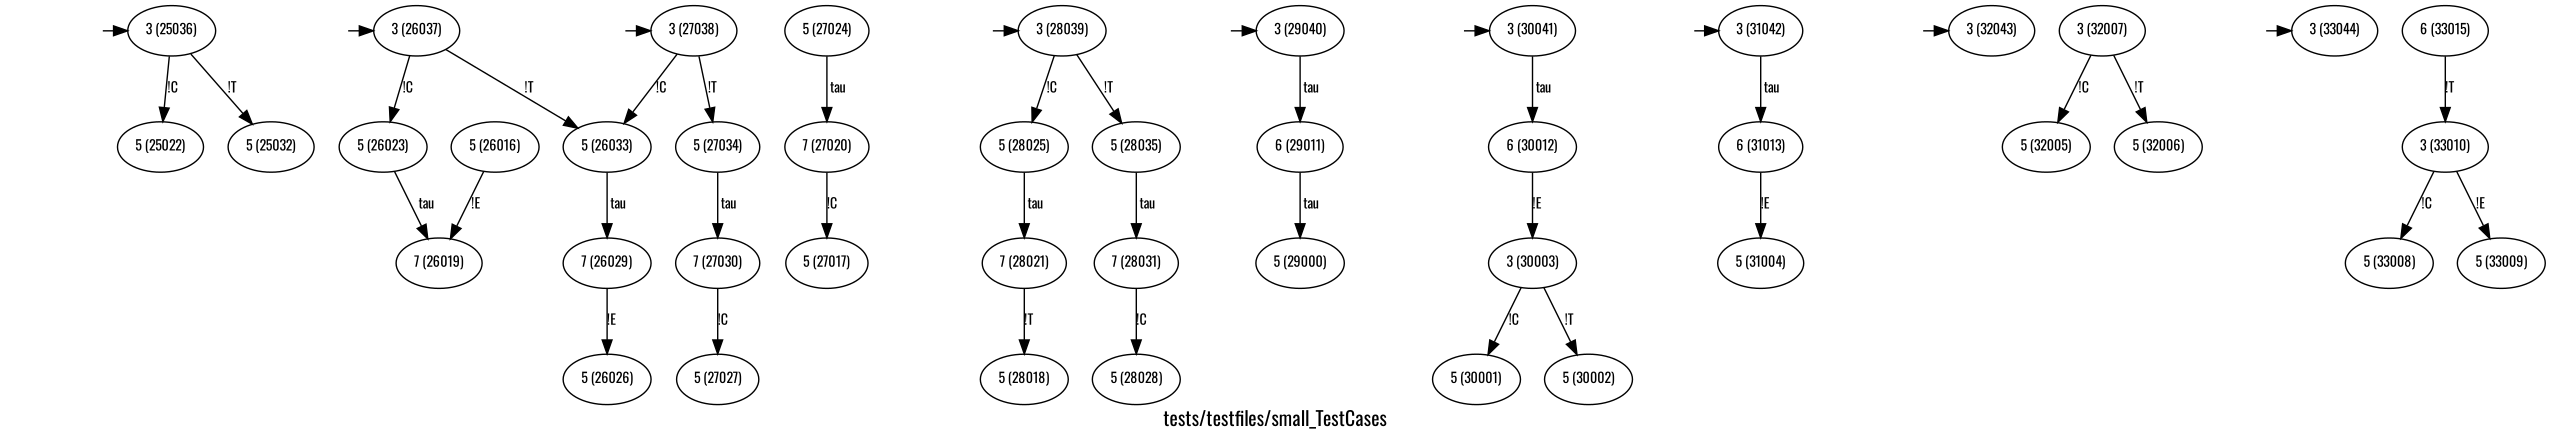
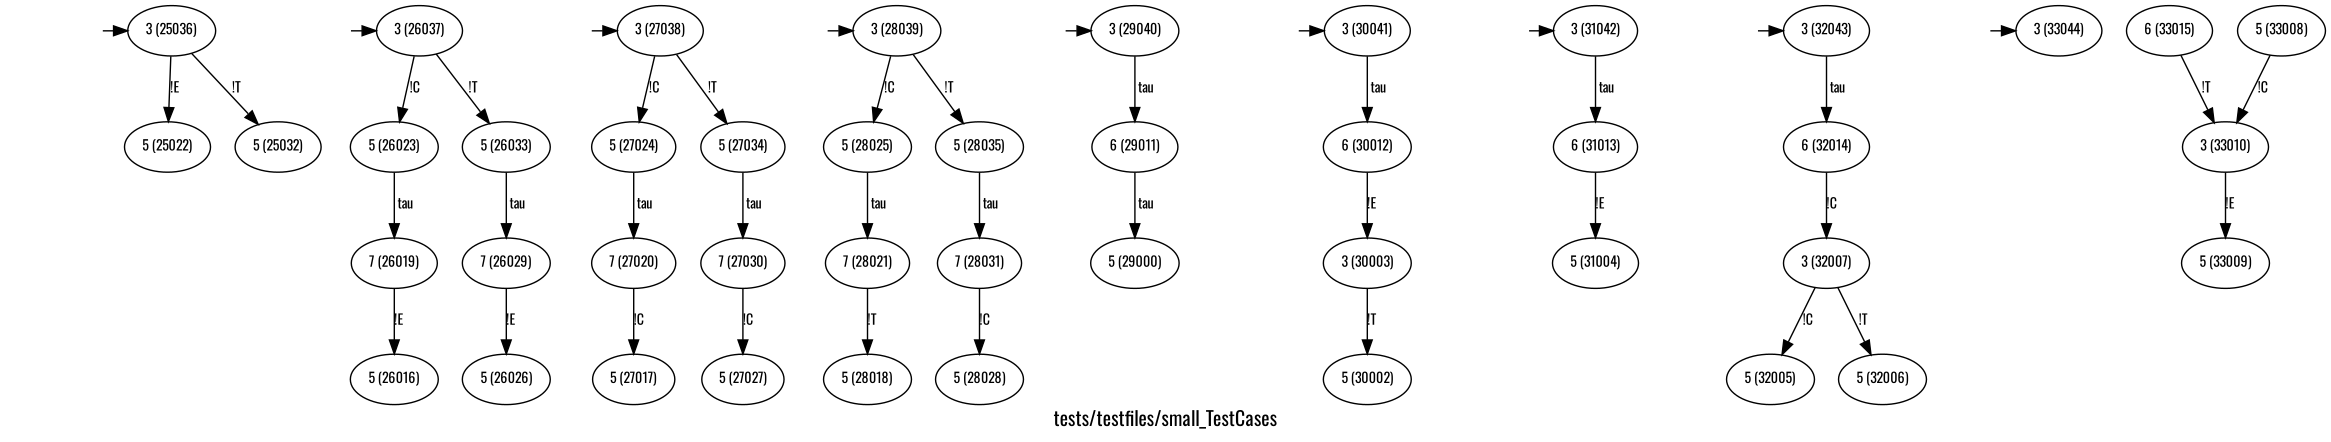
edge "3 (27038)" -> "5 (26033)": now "3 (27038)" -> "5 (27024)"
edge "3 (25036)" -> "5 (25022)": label "!C" -> "!E"
node "6 (32014)": added
edge "3 (33010)" -> "5 (33008)": reversed
edge "5 (26016)" -> "7 (26019)": reversed
node "5 (30001)": removed
